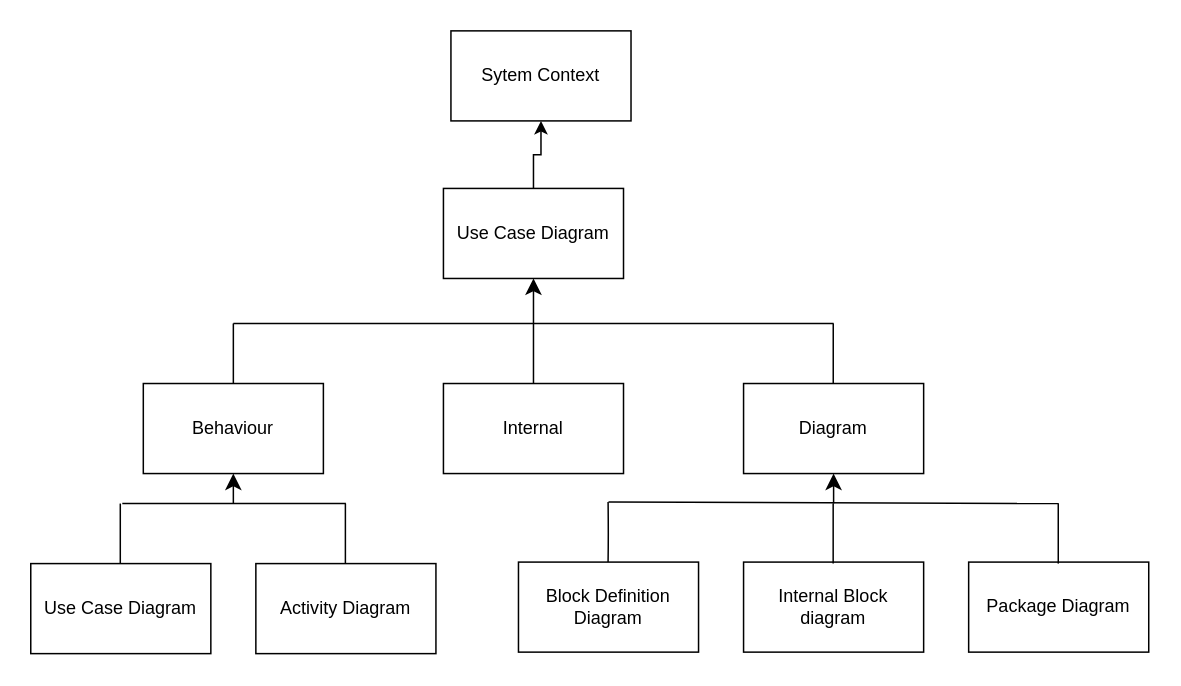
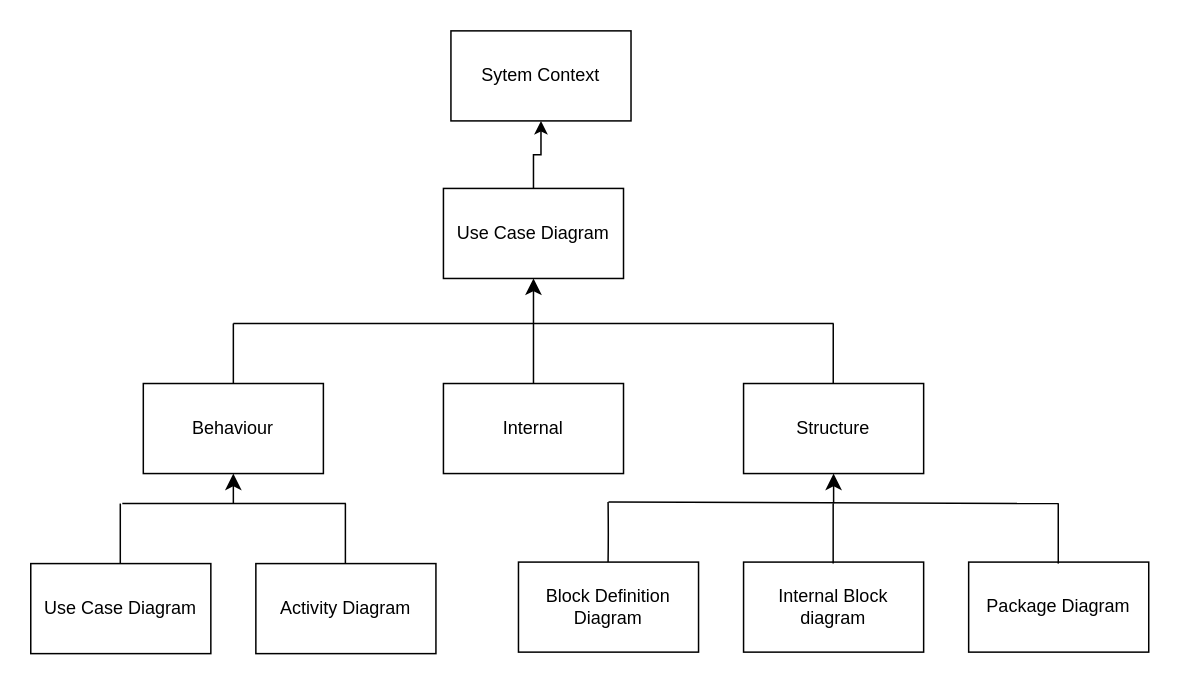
node "Diagram": label "Diagram" -> "Structure"
